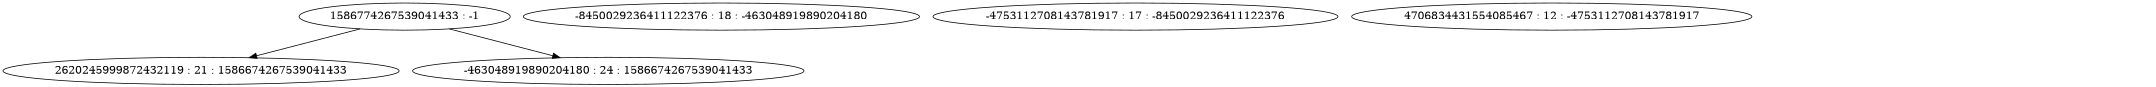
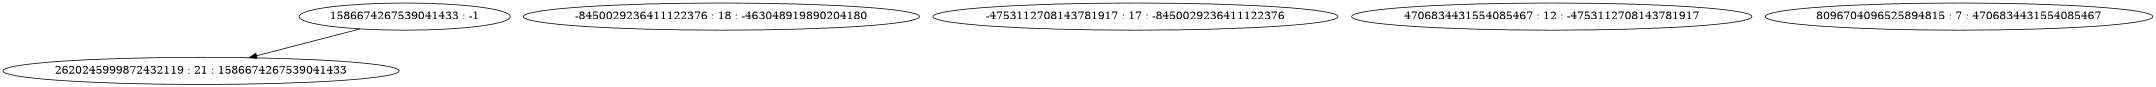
node "1586774267539041433 : -1": label "1586774267539041433 : -1" -> "1586674267539041433 : -1"
node "8096704096525894815 : 7 : 4706834431554085467": added
node "-463048919890204180 : 24 : 1586674267539041433": removed
